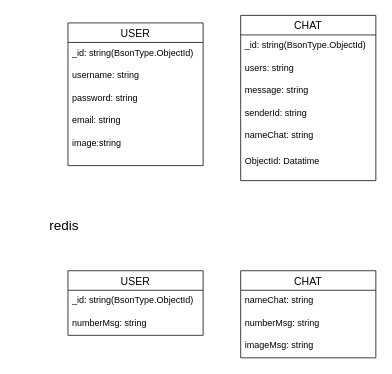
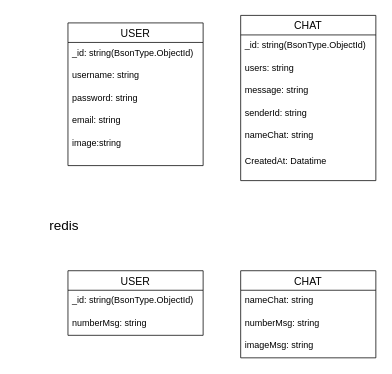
node "ObjectId: Datatime": label "ObjectId: Datatime" -> "CreatedAt: Datatime"
